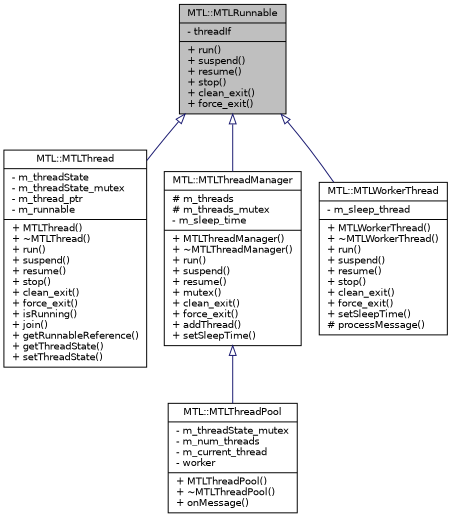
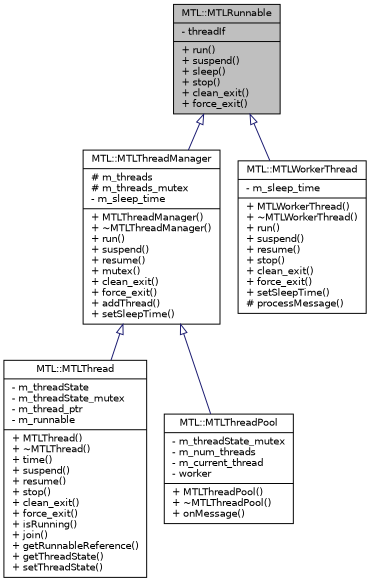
node "MTL::MTLRunnable": text "+ resume()" -> "+ sleep()"
edge "MTL::MTLThread" -> "MTL::MTLRunnable": now "MTL::MTLThread" -> "MTL::MTLThreadManager"
node "MTL::MTLWorkerThread": text "- m_sleep_thread" -> "- m_sleep_time"
node "MTL::MTLThread": text "+ run()" -> "+ time()"
